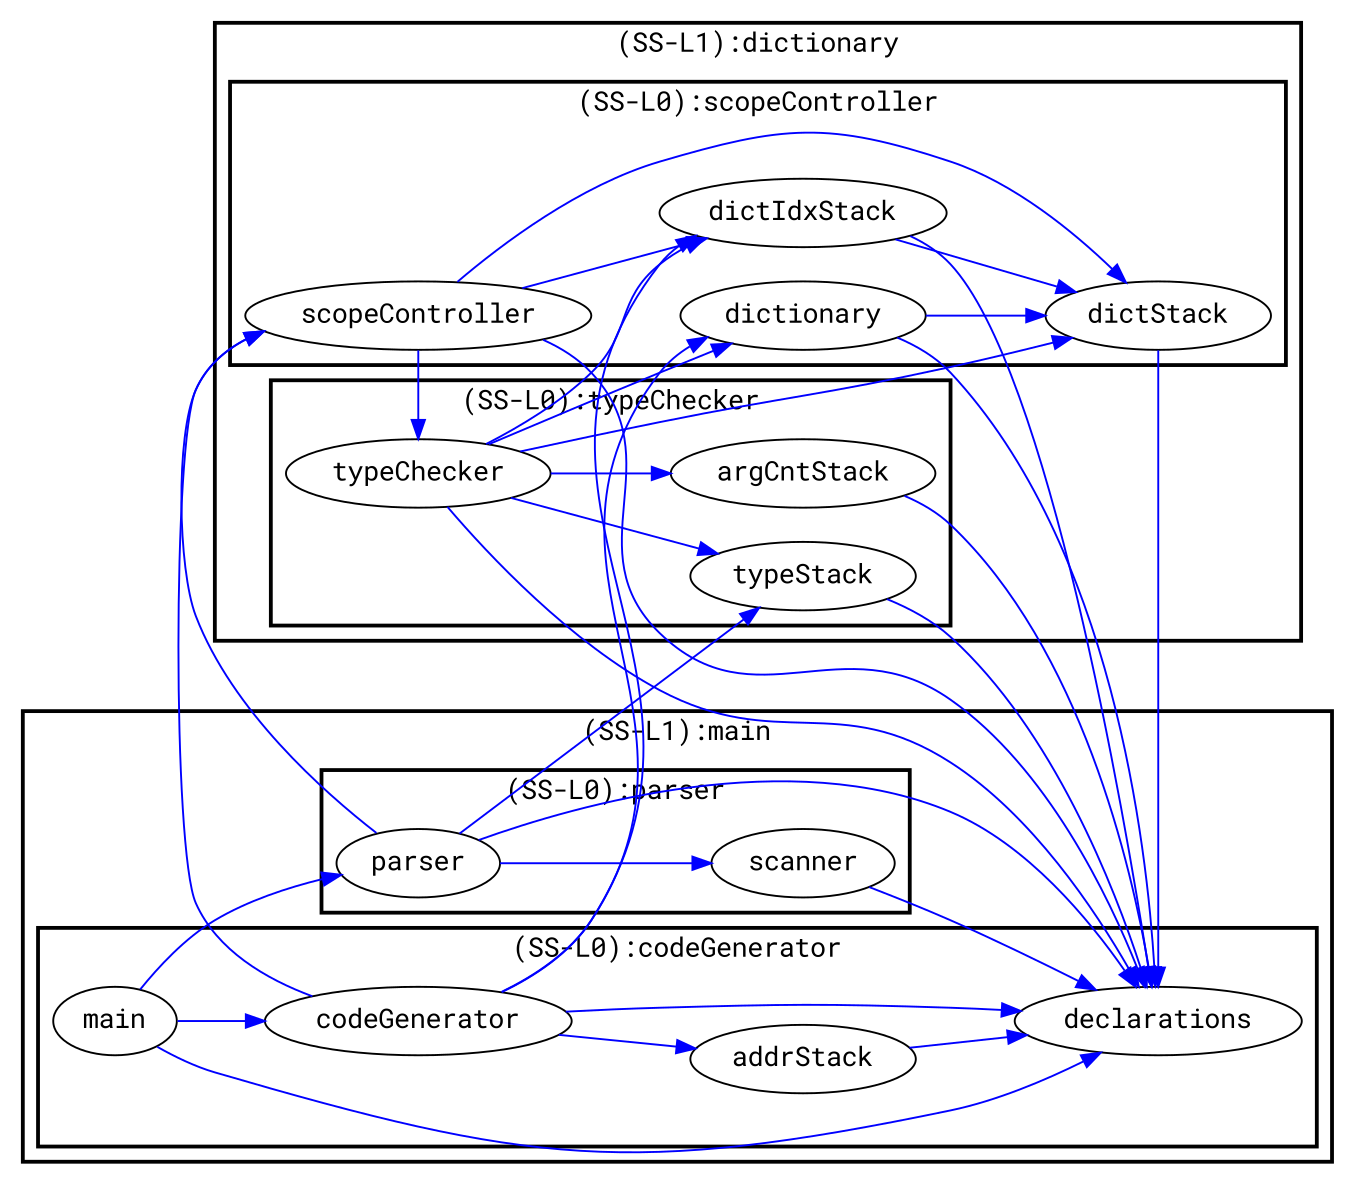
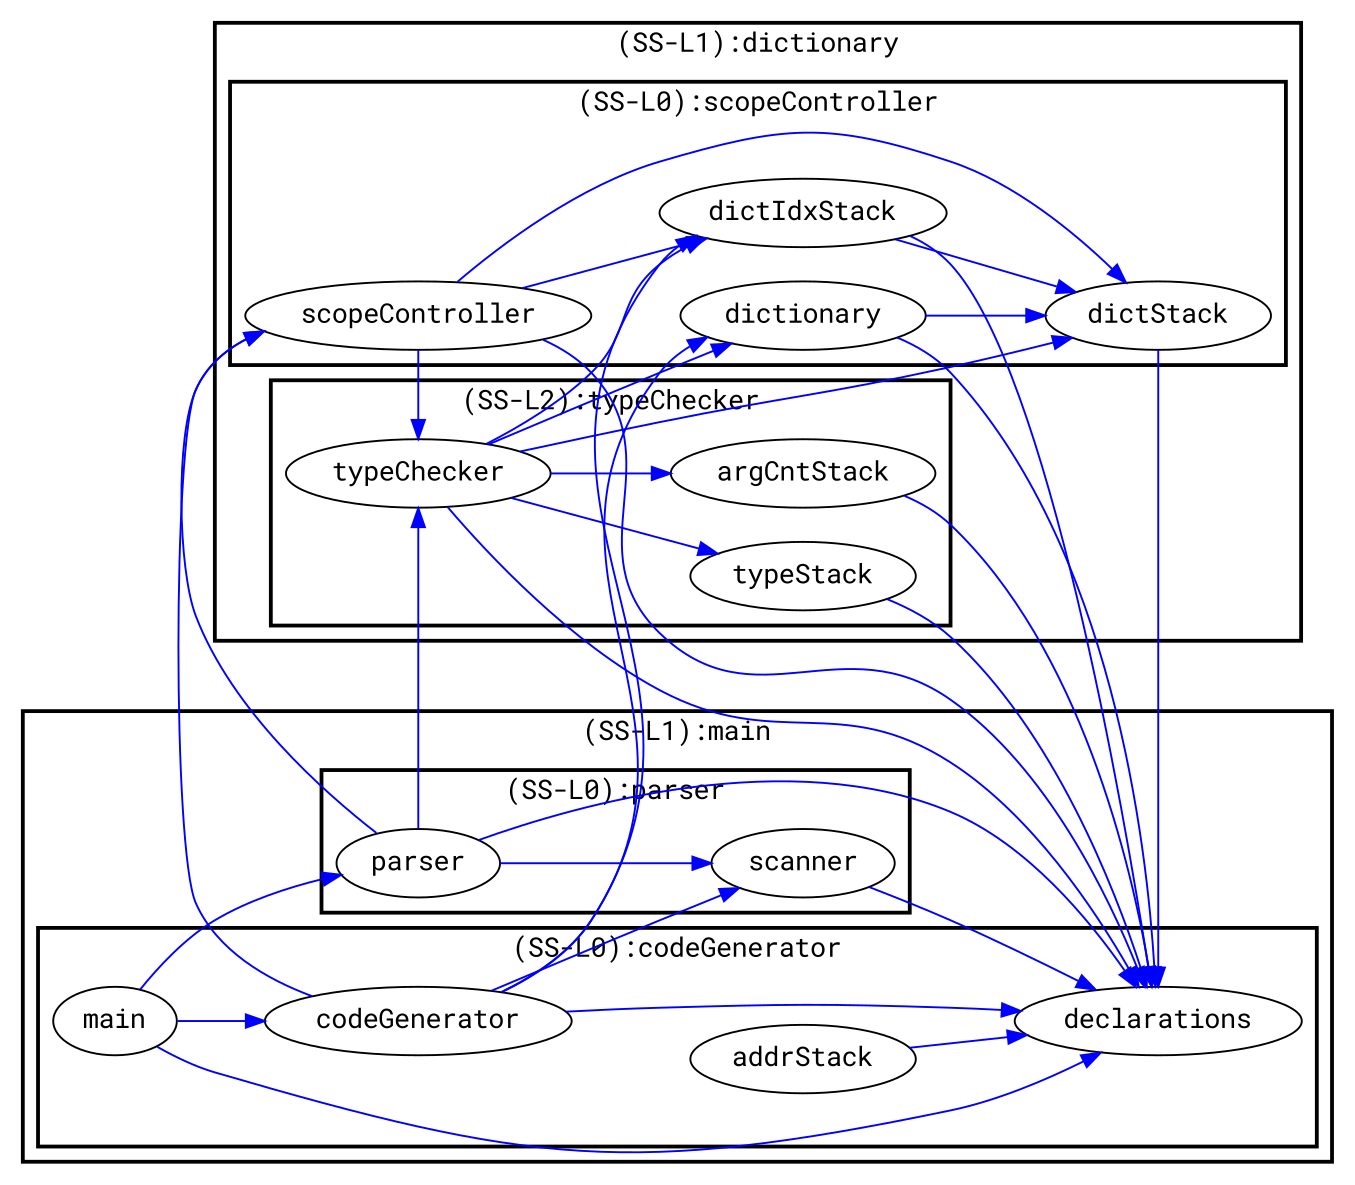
cluster "(SS-L0):typeChecker": label "(SS-L0):typeChecker" -> "(SS-L2):typeChecker"
edge "parser" -> "typeStack": now "parser" -> "typeChecker"
edge "codeGenerator" -> "addrStack": now "codeGenerator" -> "scanner"
